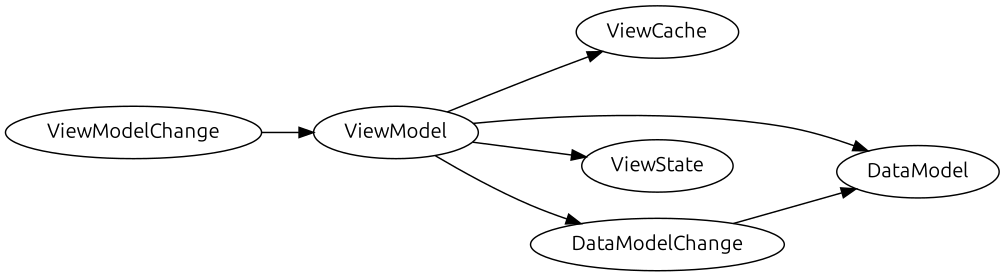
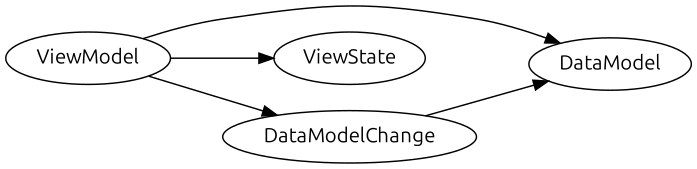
node "ViewCache": removed
node "ViewModelChange": removed
